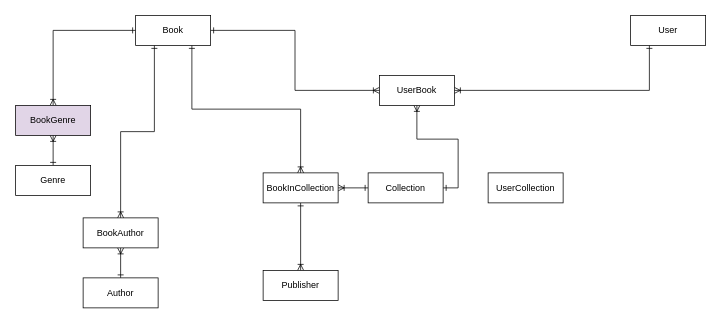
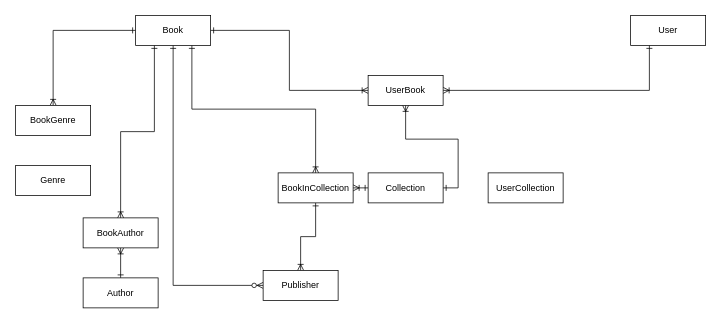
node "UserBook": moved (417, 90) -> (405, 90)
node "BookGenre": fillcolor #e1d5e7 -> #ffffff
edge "BookGenre" -- "Genre": removed
node "BookInCollection": moved (300, 188) -> (315, 188)
edge "Book" -- "Publisher": added
